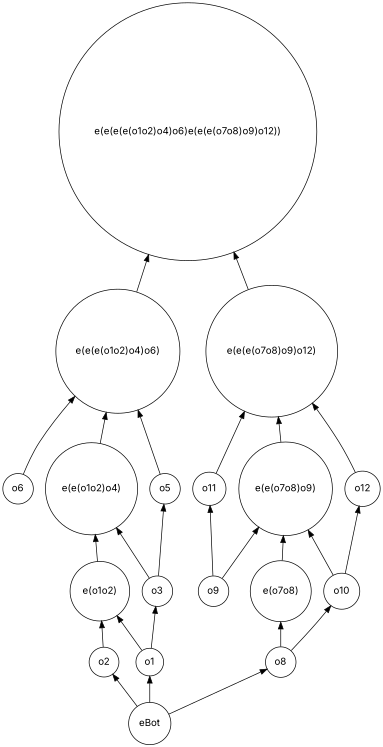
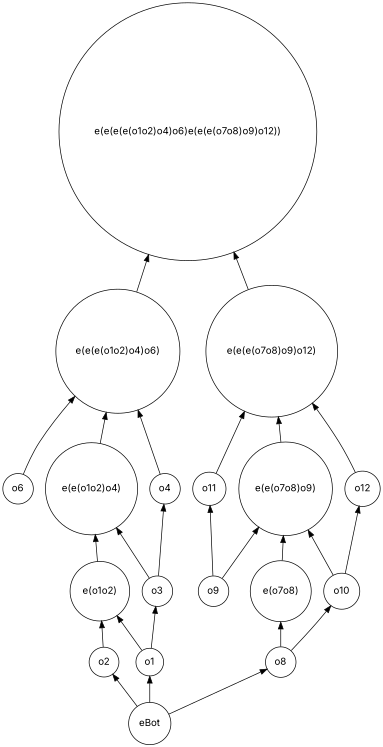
node "o5": label "o5" -> "o4"
